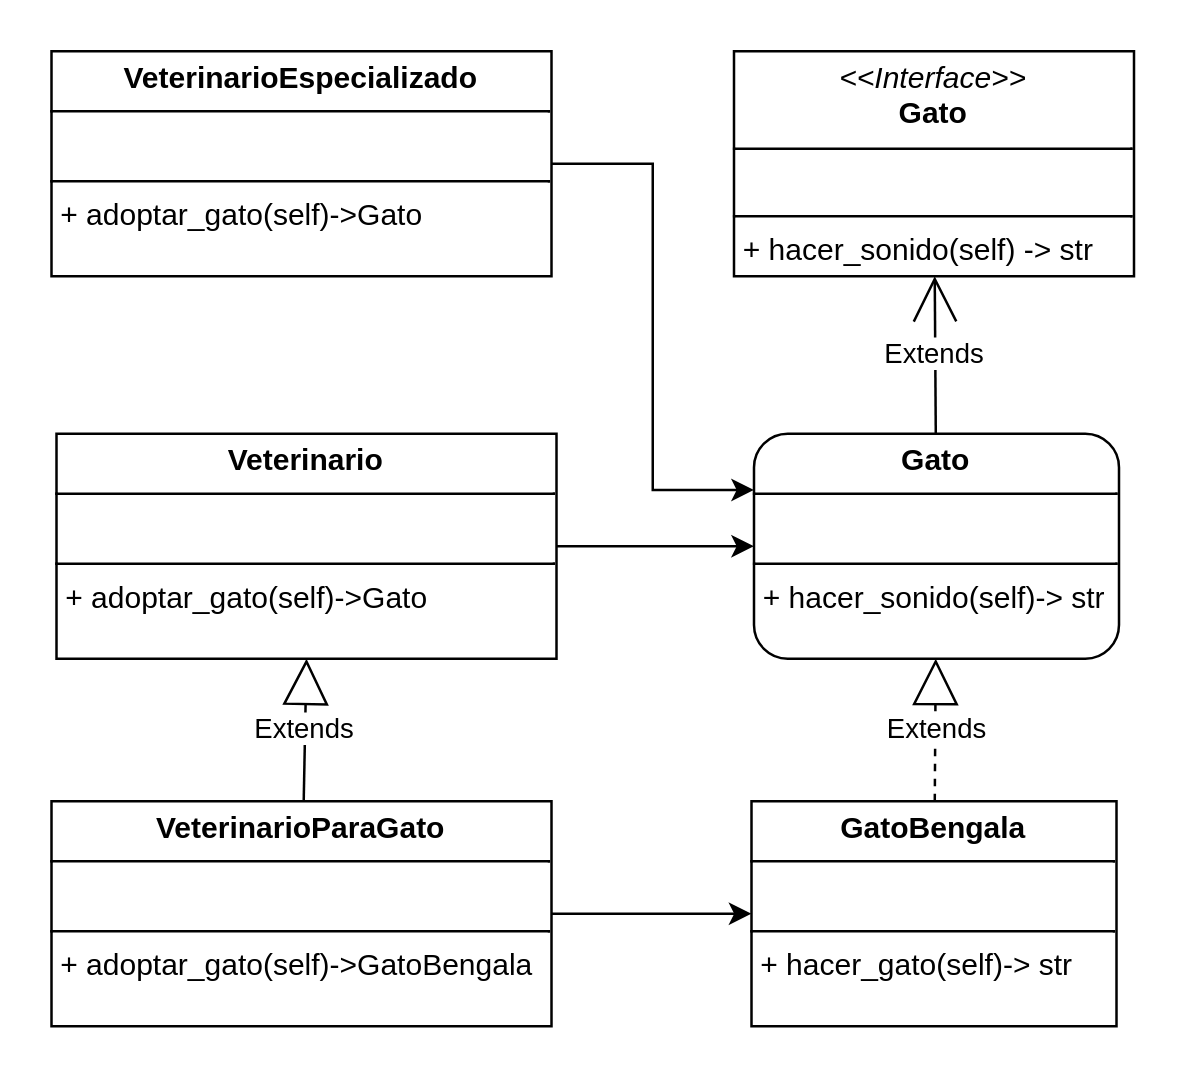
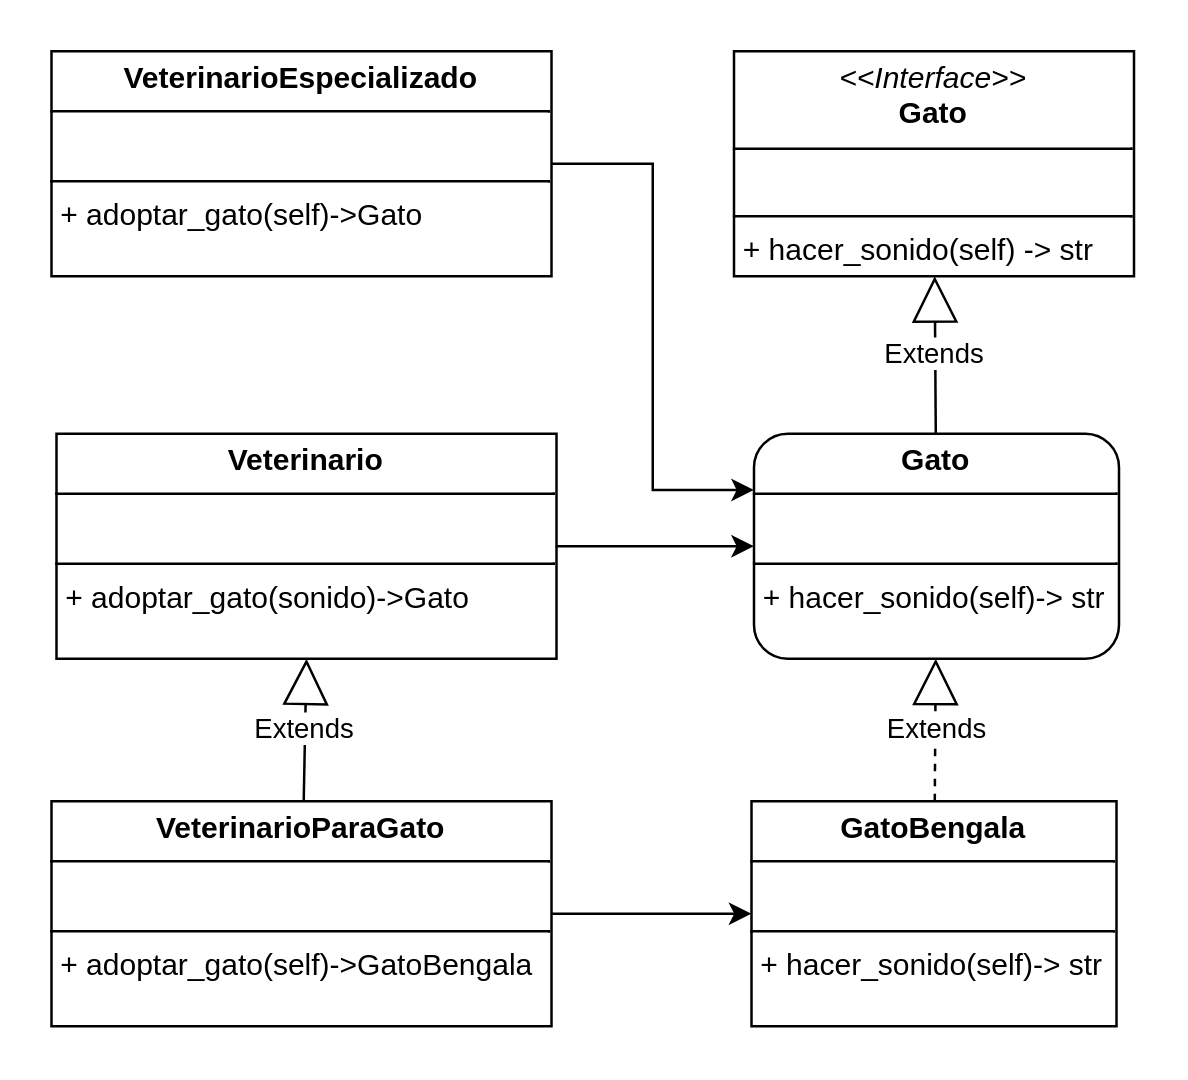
edge "Gato + hacer_sonido(self)-> str" -> "<<Interface>> Gato + hacer_sonido(self) -> str": arrowhead open -> block
node "Veterinario + adoptar_gato(self)->Gato": label "Veterinario + adoptar_gato(self)->Gato" -> "Veterinario + adoptar_gato(sonido)->Gato"
node "GatoBengala + hacer_gato(self)-> str": label "GatoBengala + hacer_gato(self)-> str" -> "GatoBengala + hacer_sonido(self)-> str"
